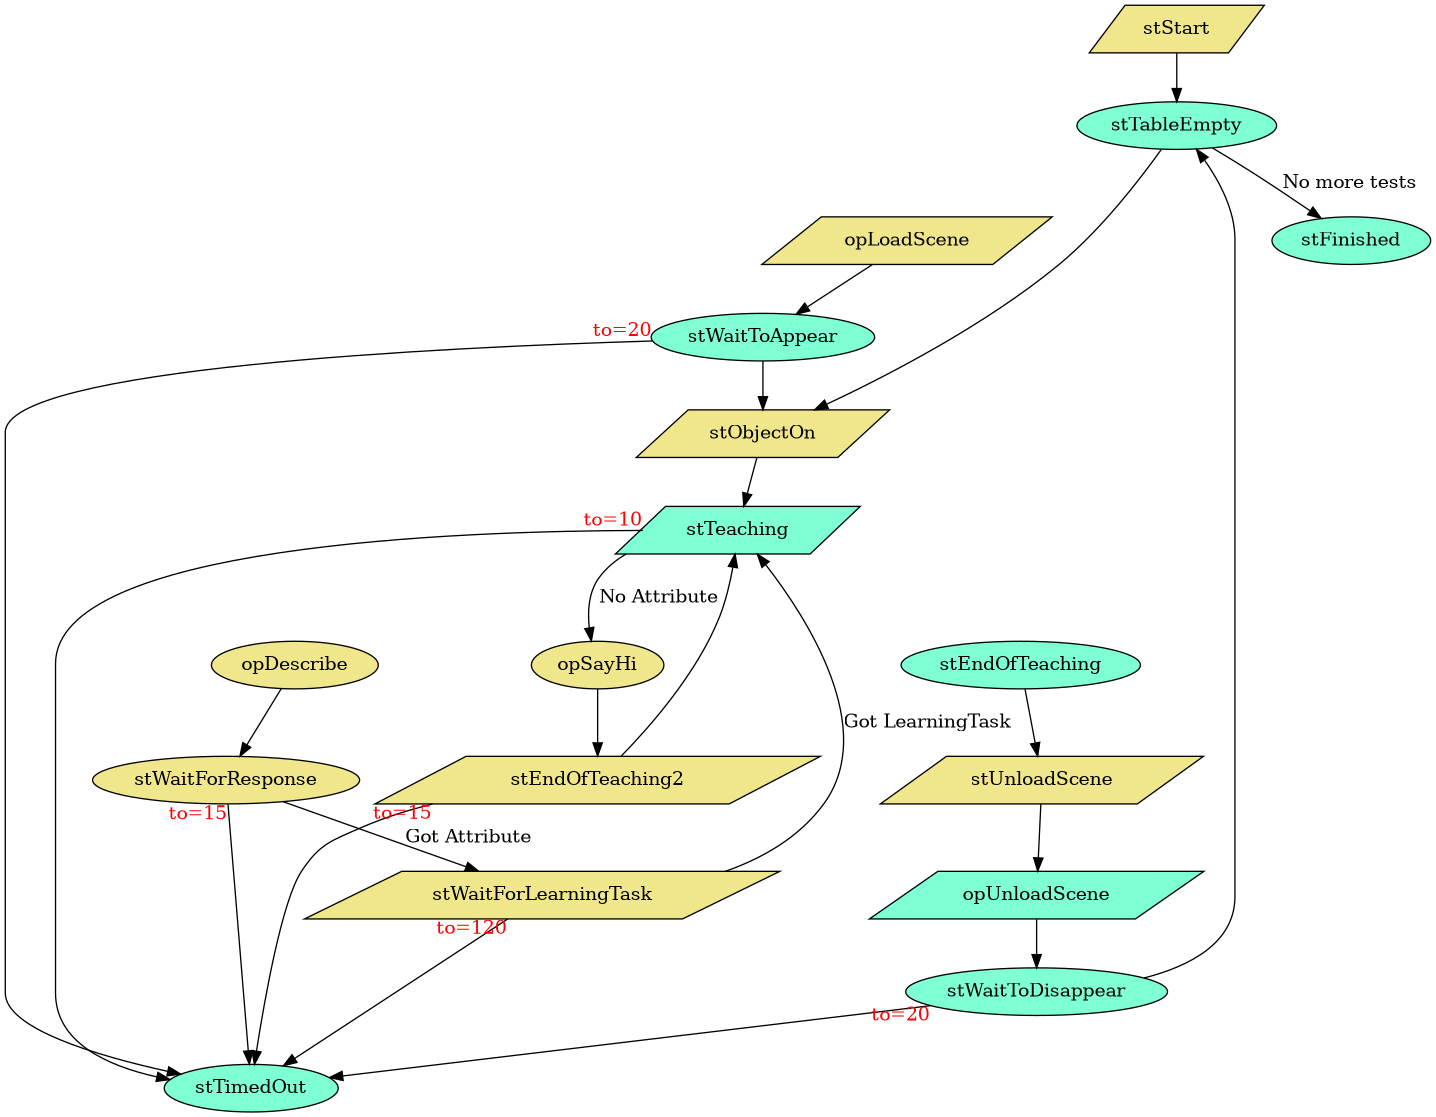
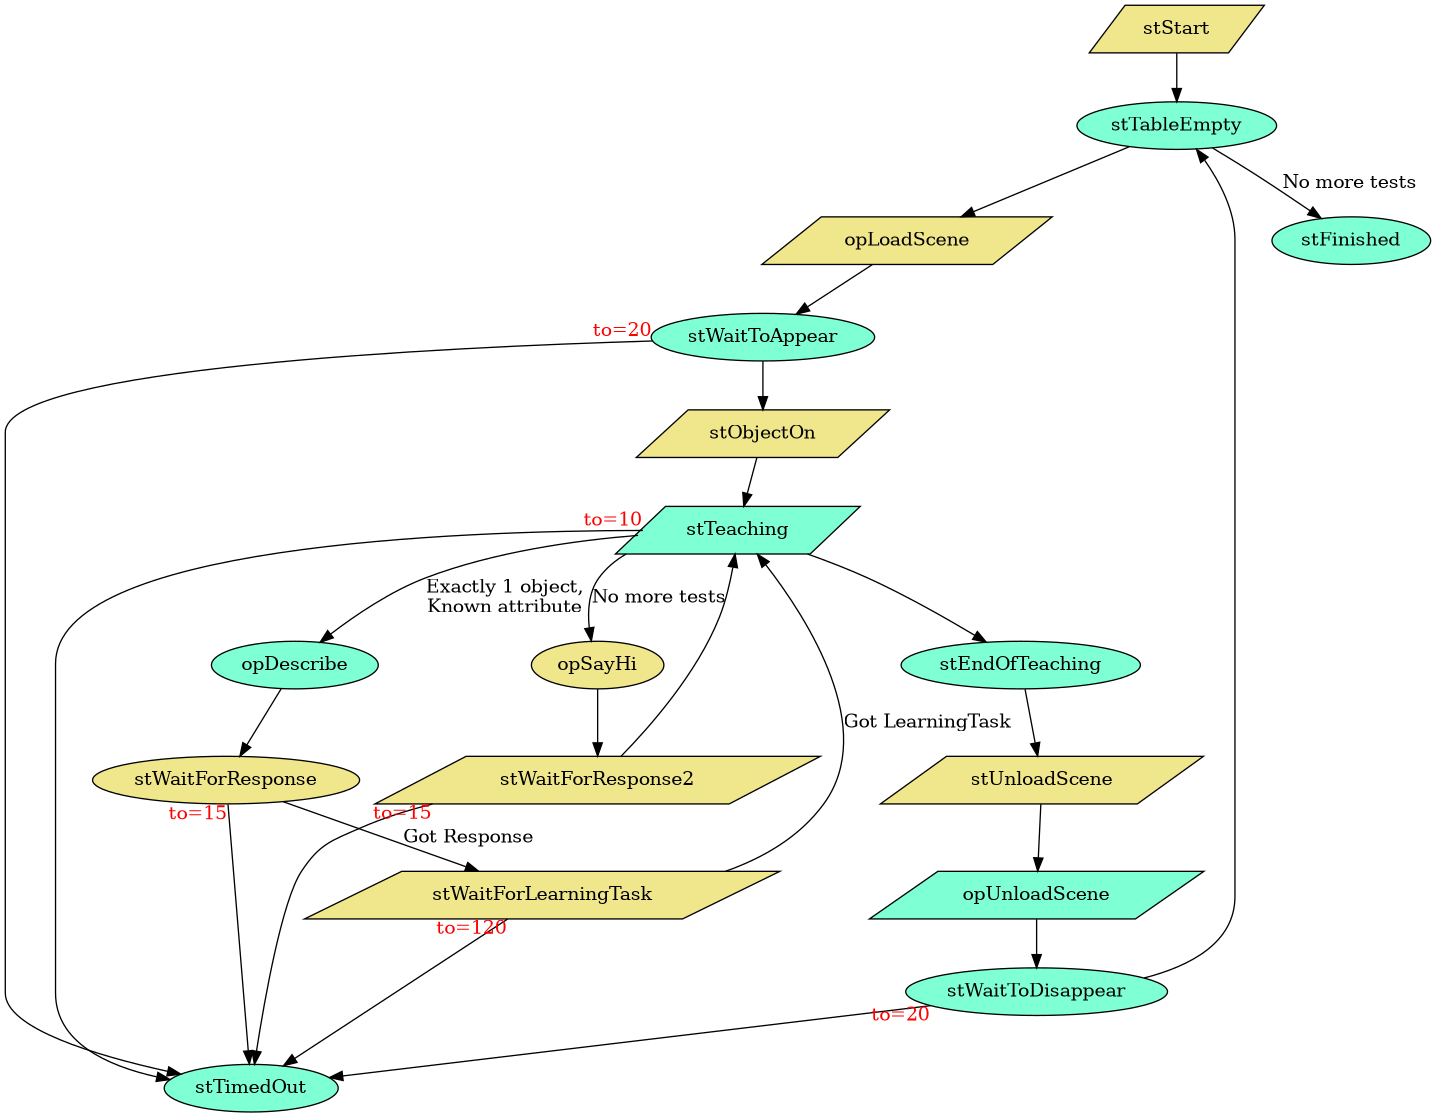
edge "stTableEmpty" -> "stObjectOn": now "stTableEmpty" -> "opLoadScene"
edge "stTeaching" -> "opDescribe": added, label "Exactly 1 object, Known attribute"
edge "stTeaching" -> "stEndOfTeaching": added
edge "stTeaching" -> "opSayHi": label "No Attribute" -> "No more tests"
node "opDescribe": fillcolor khaki -> aquamarine
node "stEndOfTeaching2": label "stEndOfTeaching2" -> "stWaitForResponse2"
edge "stWaitForResponse" -> "stWaitForLearningTask": label "Got Attribute" -> "Got Response"
